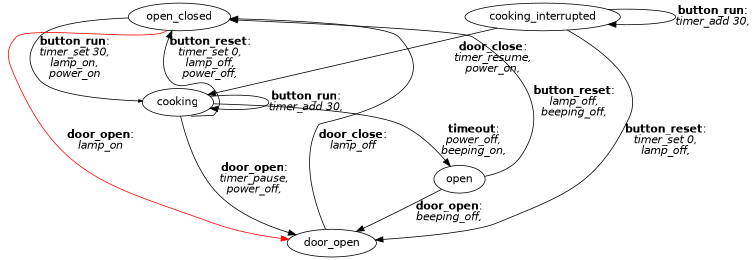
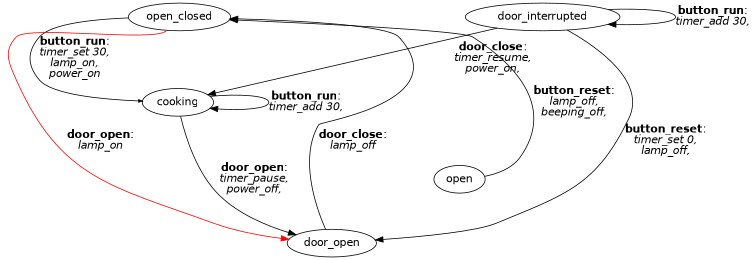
node "cooking_interrupted": label "cooking_interrupted" -> "door_interrupted"
edge "cooking" -> "open_closed": removed, label "button_reset : timer_set 0, lamp_off, power_off,"
edge "cooking" -> "open": removed, label "timeout : power_off, beeping_on,"
edge "open" -> "door_open": removed, label "door_open : beeping_off,"
